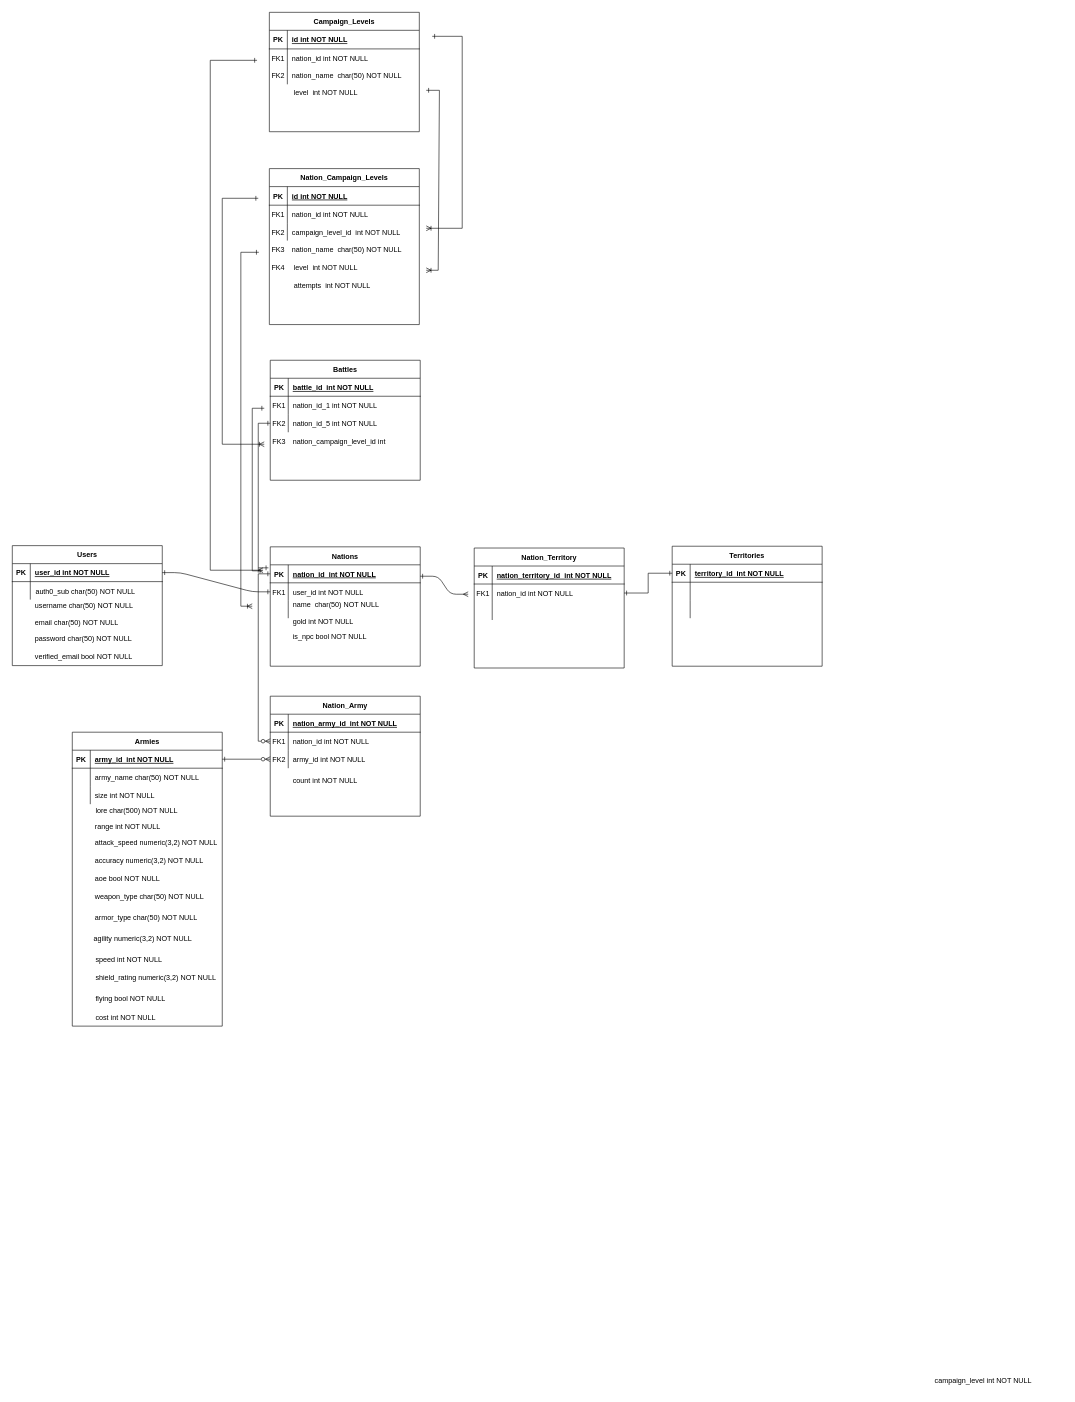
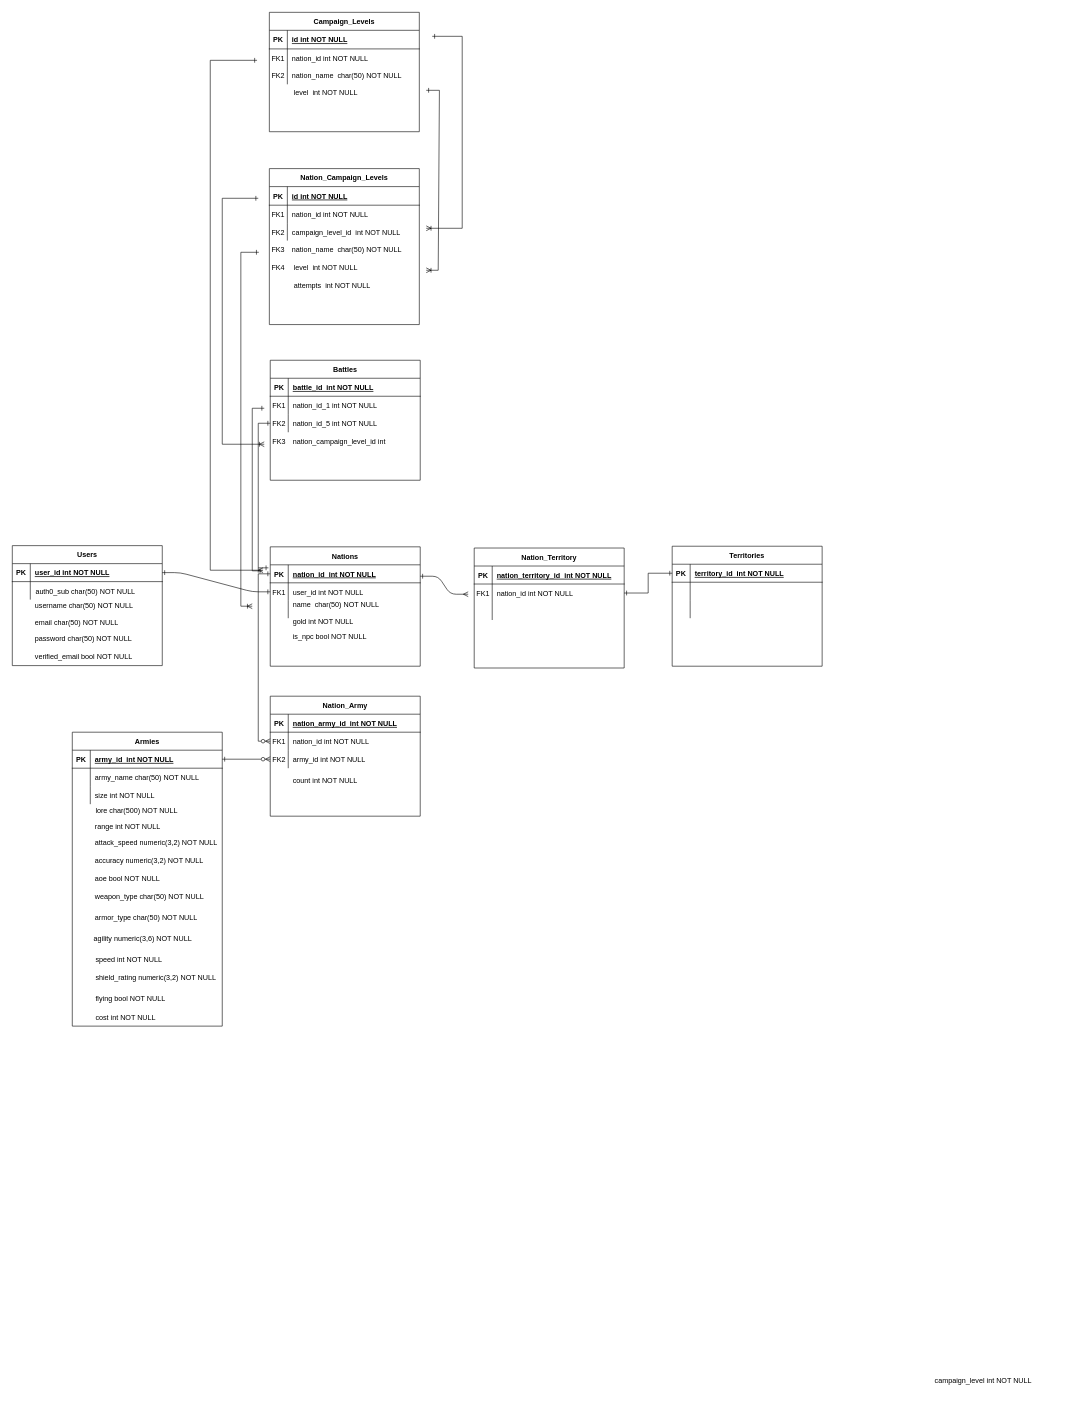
node "agility numeric(3,2) NOT NULL": label "agility numeric(3,2) NOT NULL" -> "agility numeric(3,6) NOT NULL"
